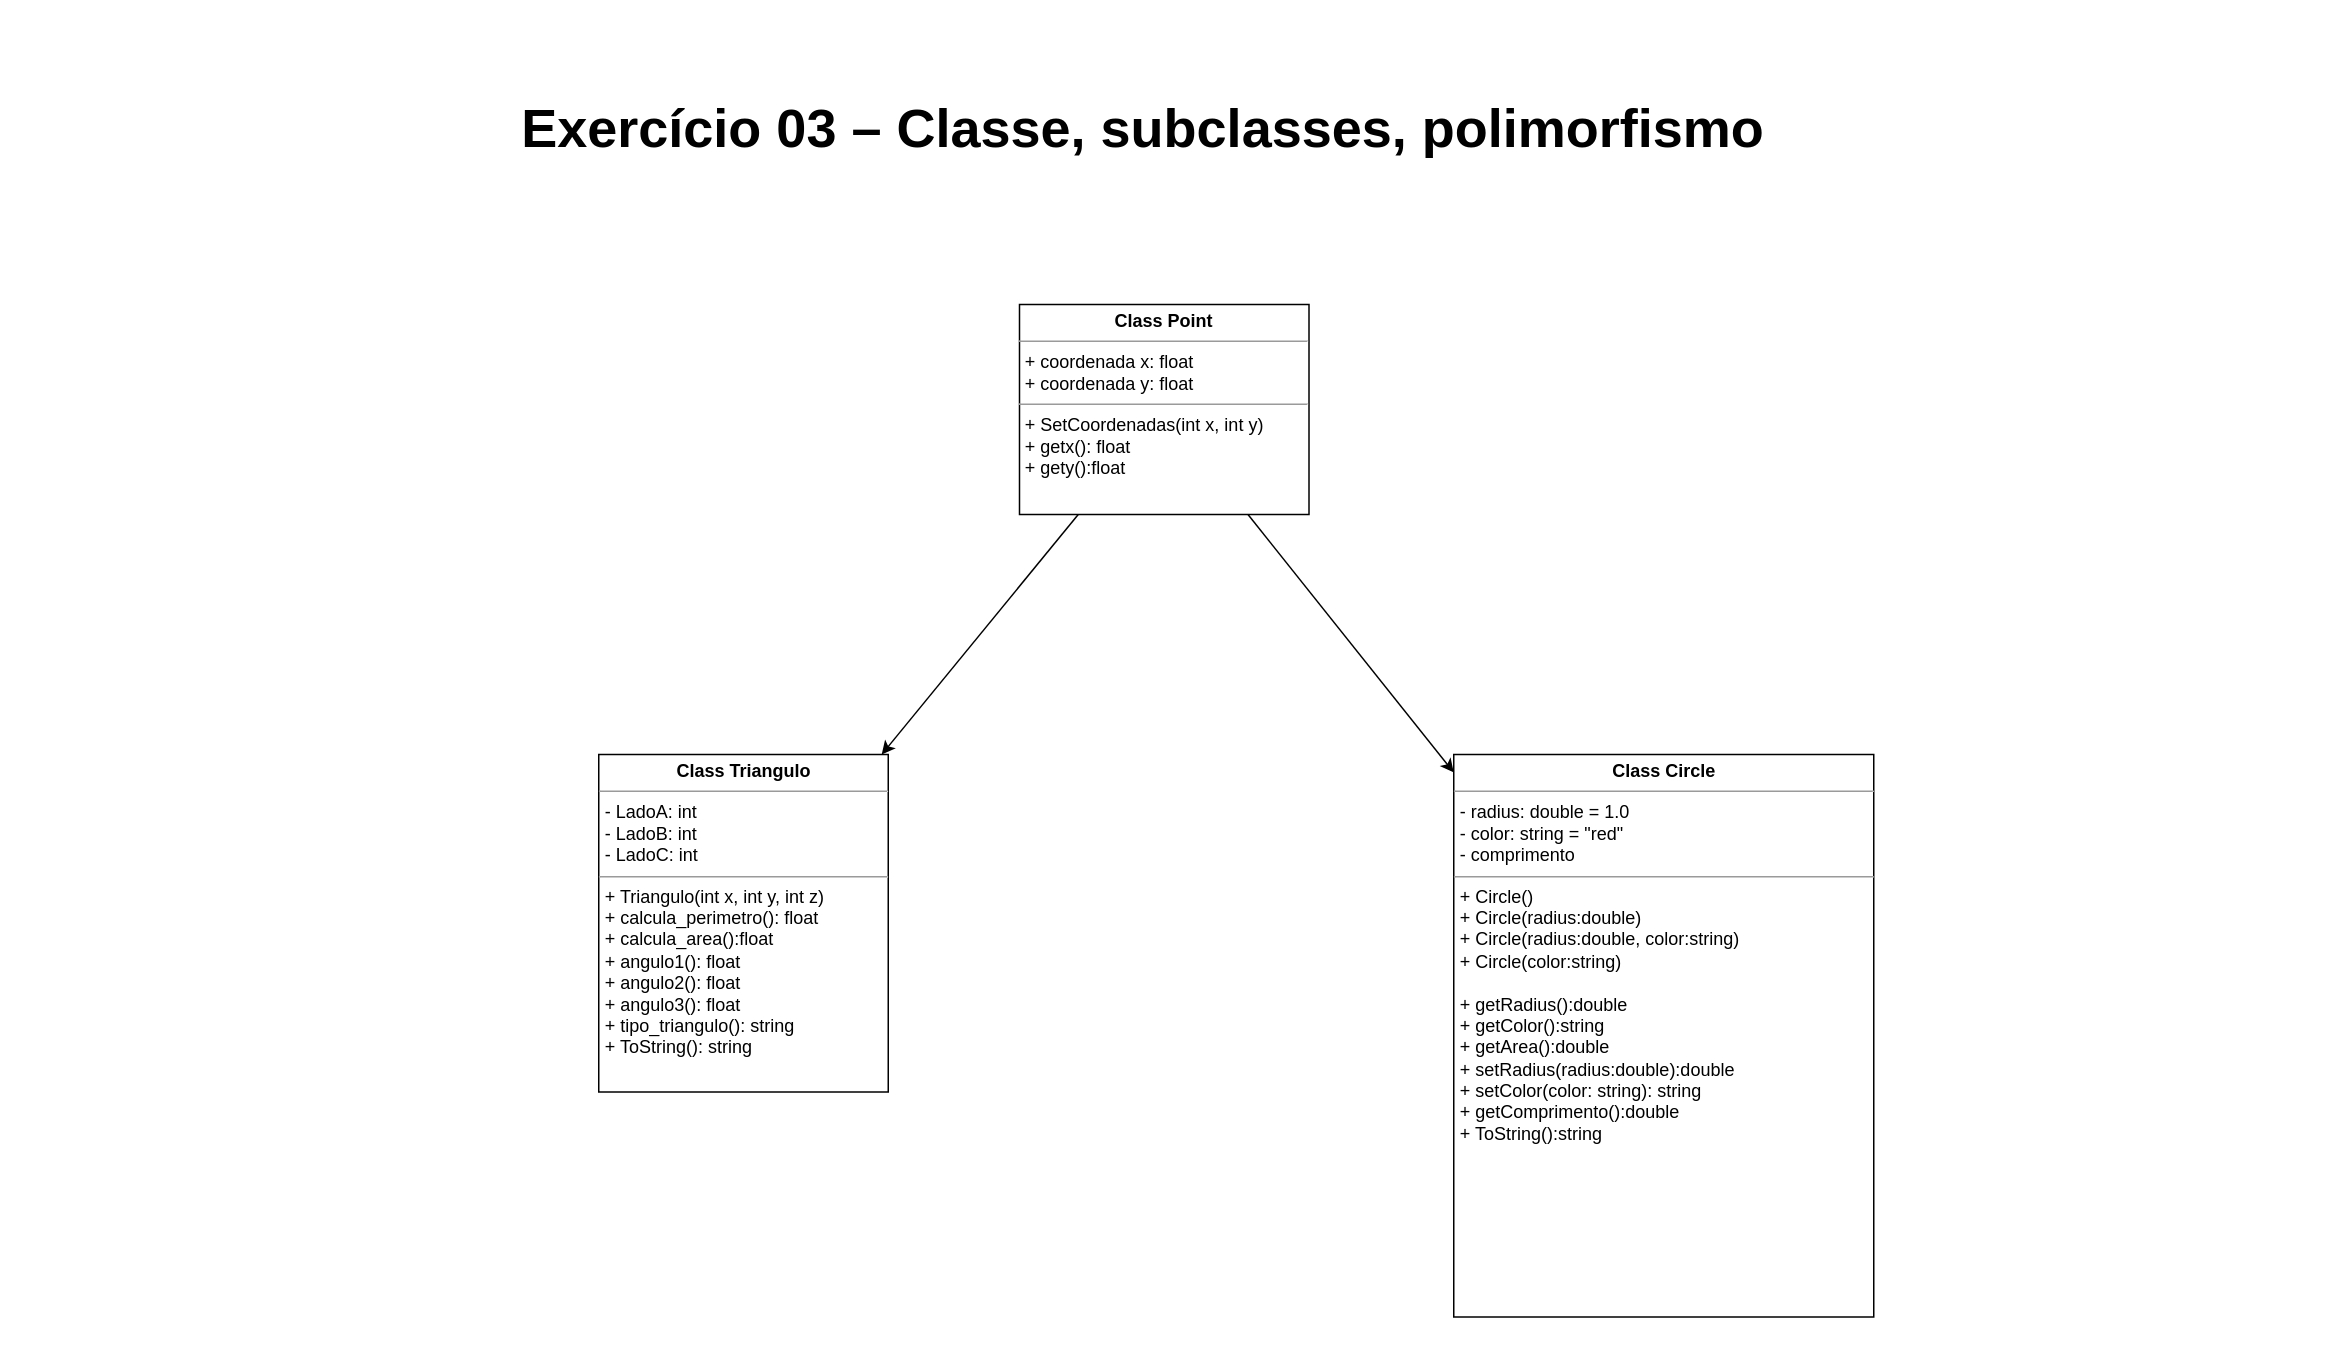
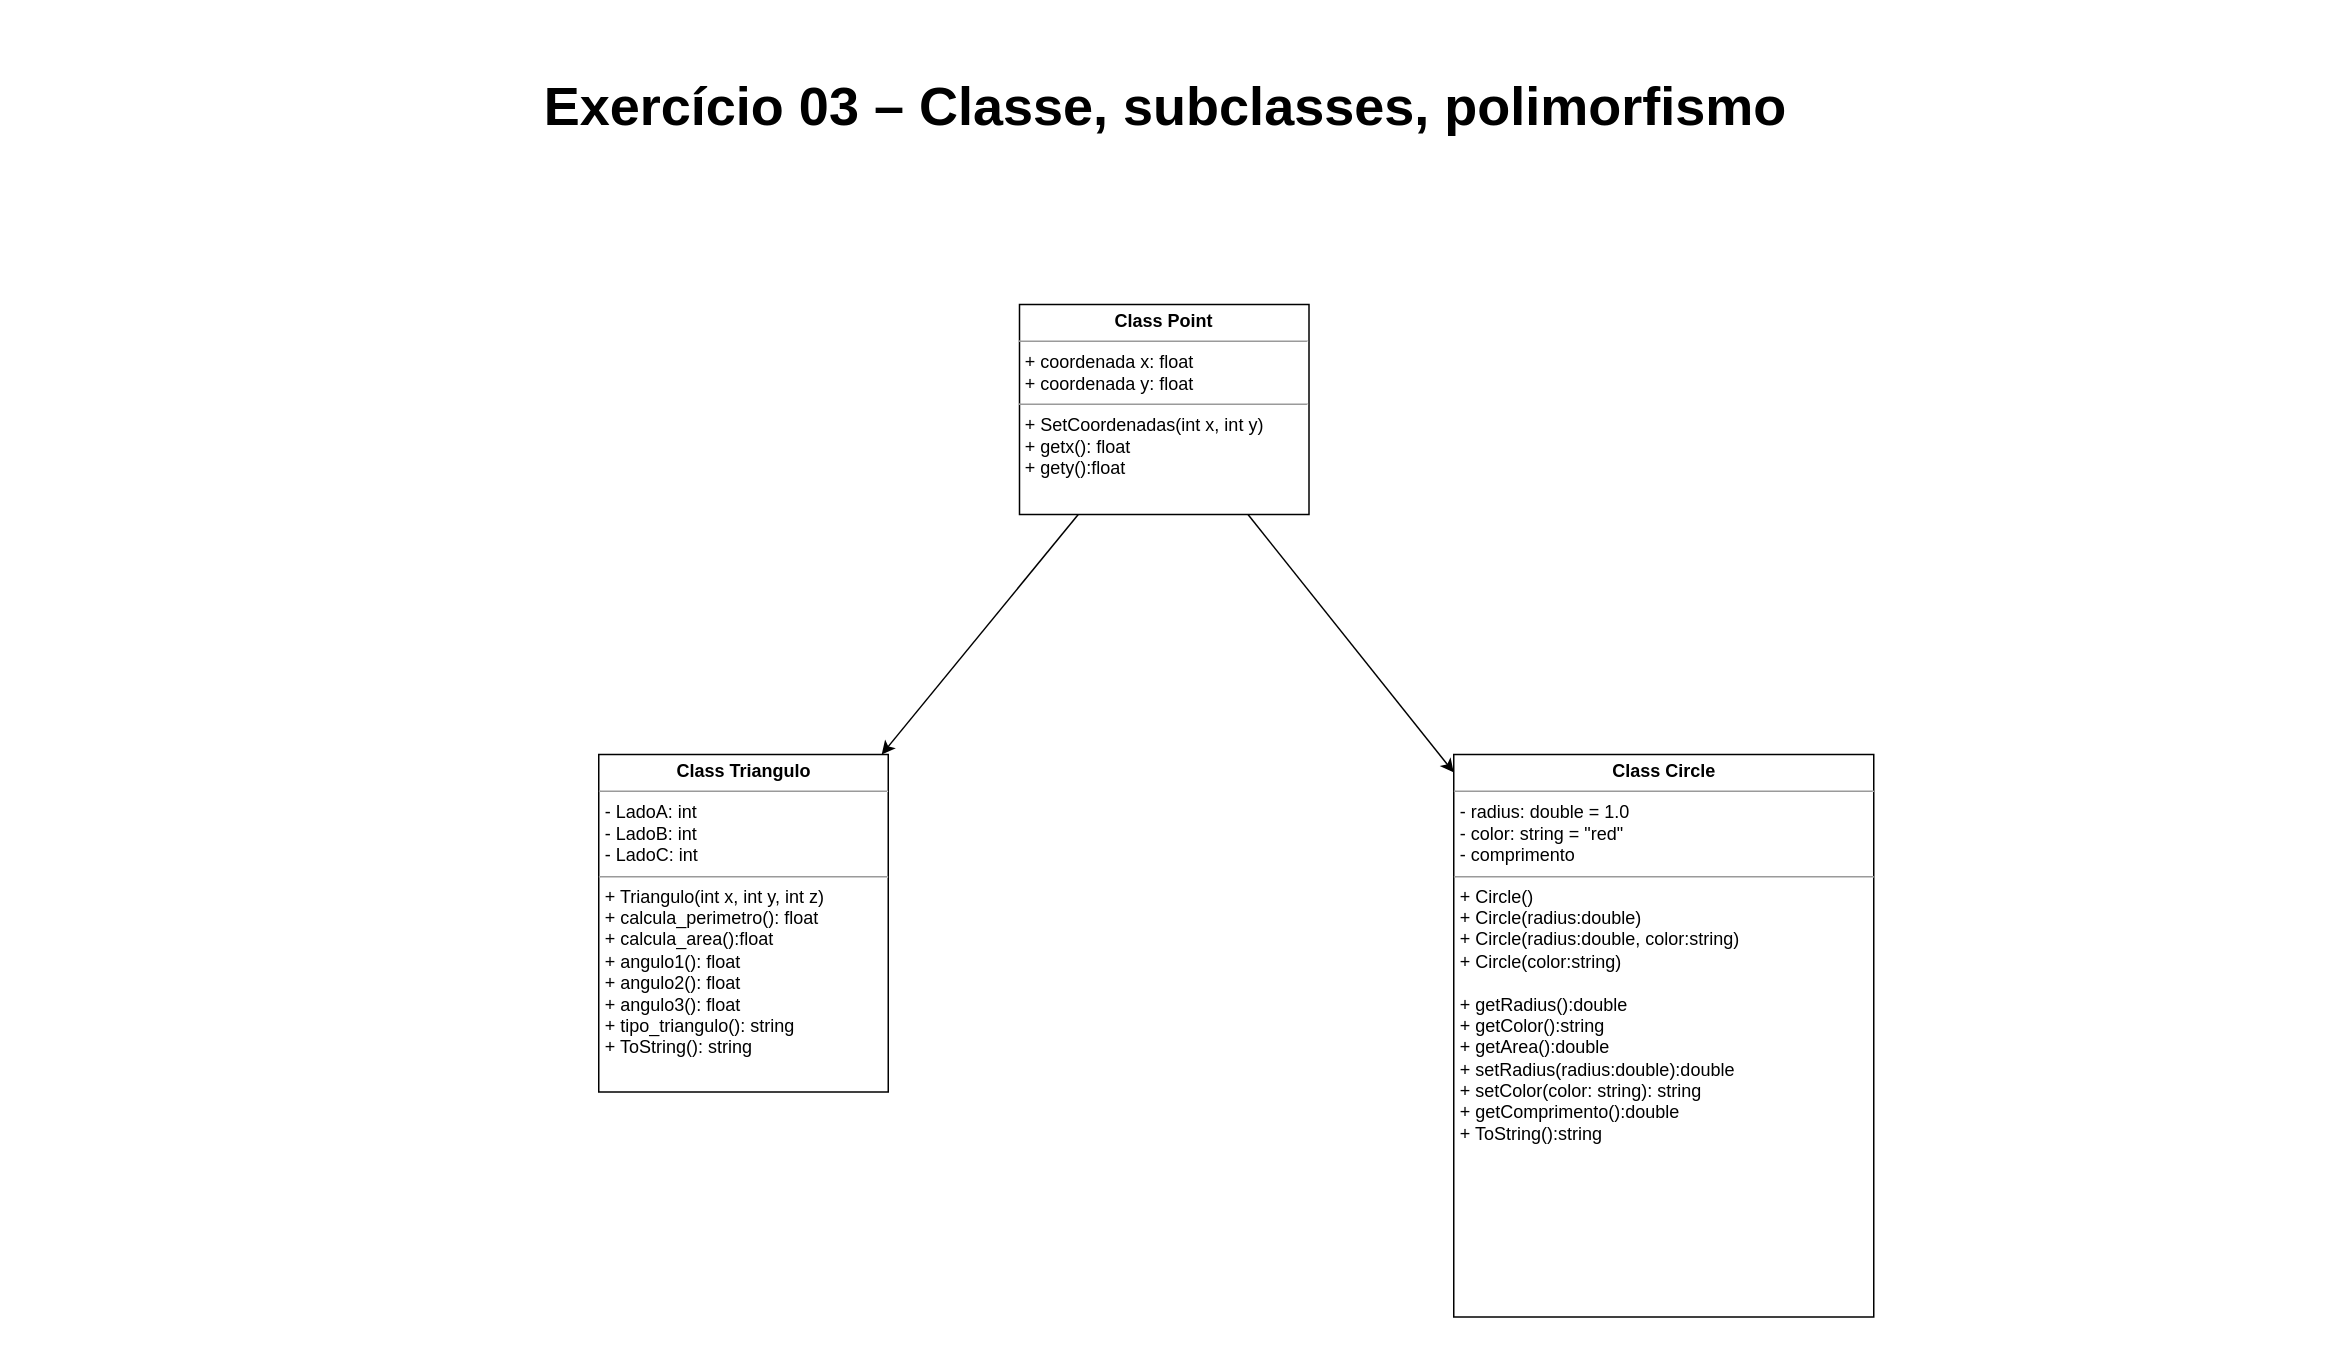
node "Exercício 03 – Classe, subclasses, polimorfismo": moved (1142, 128) -> (1164, 106)
